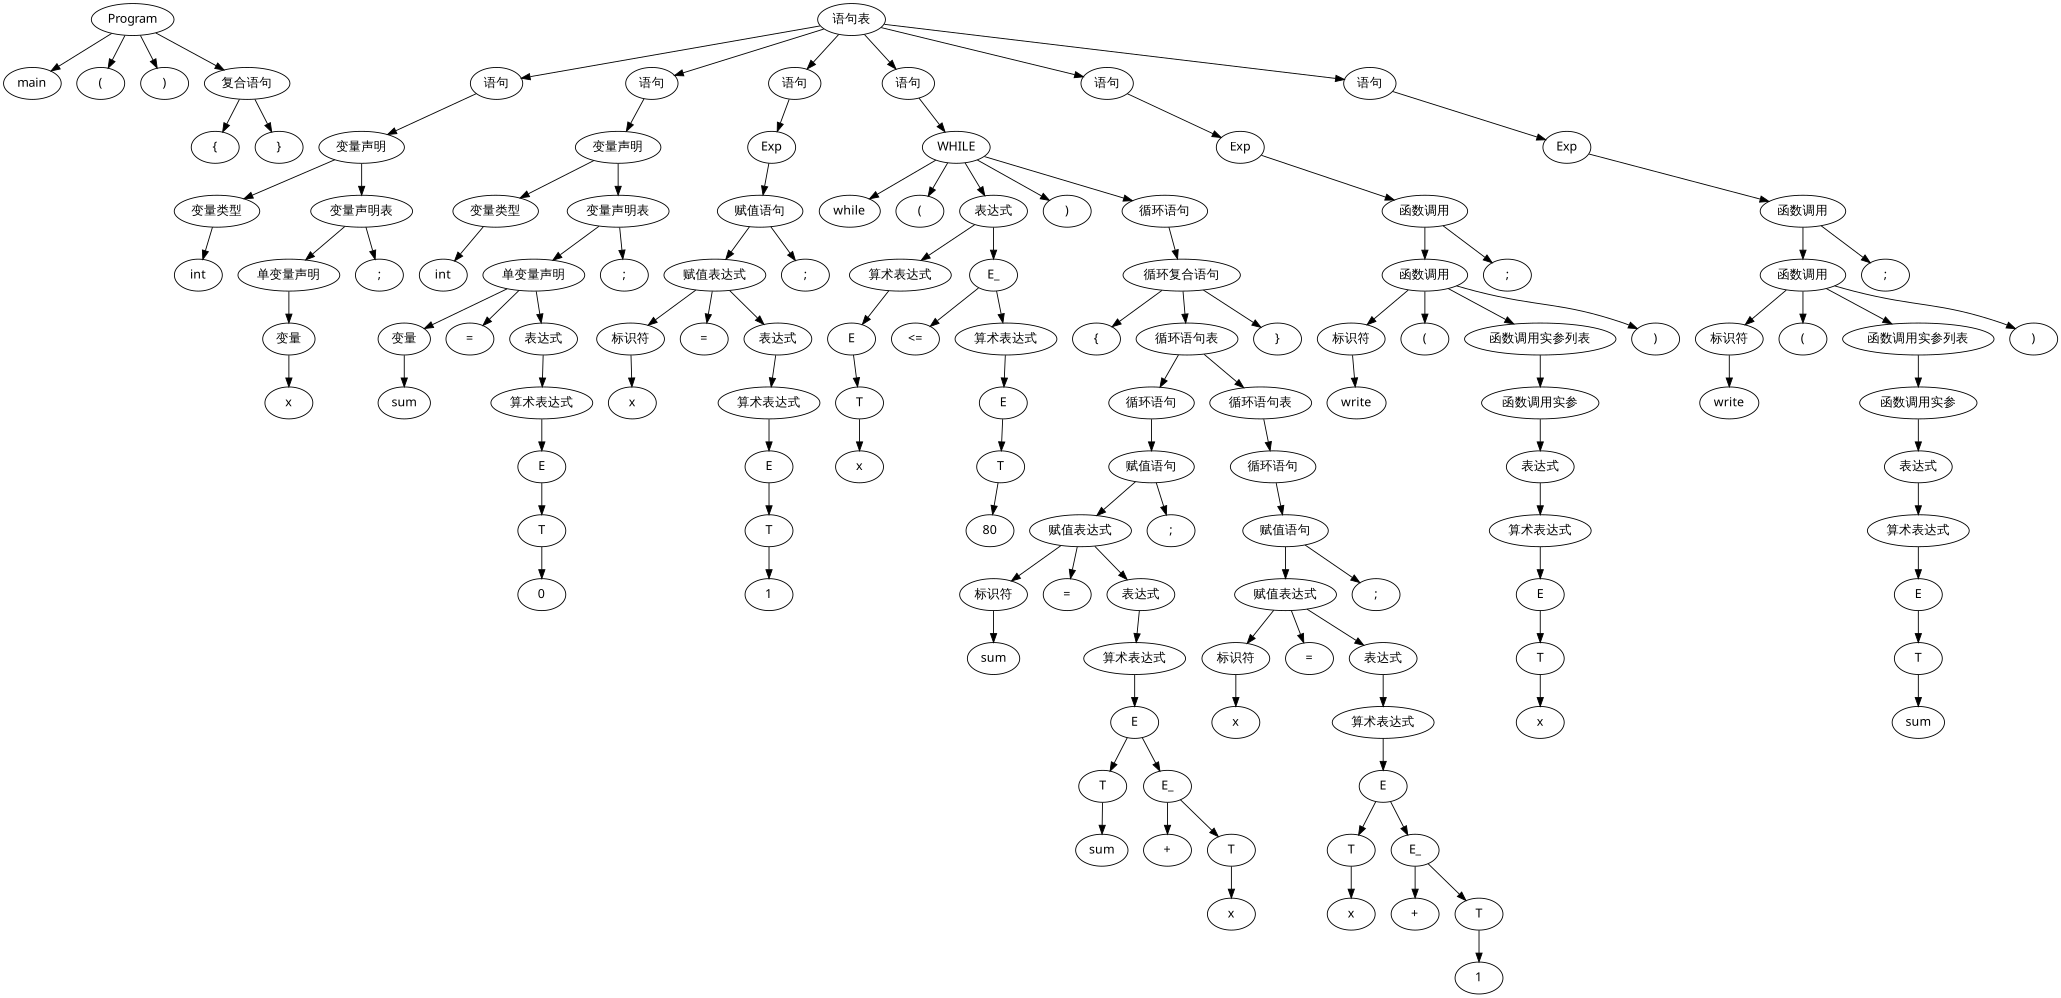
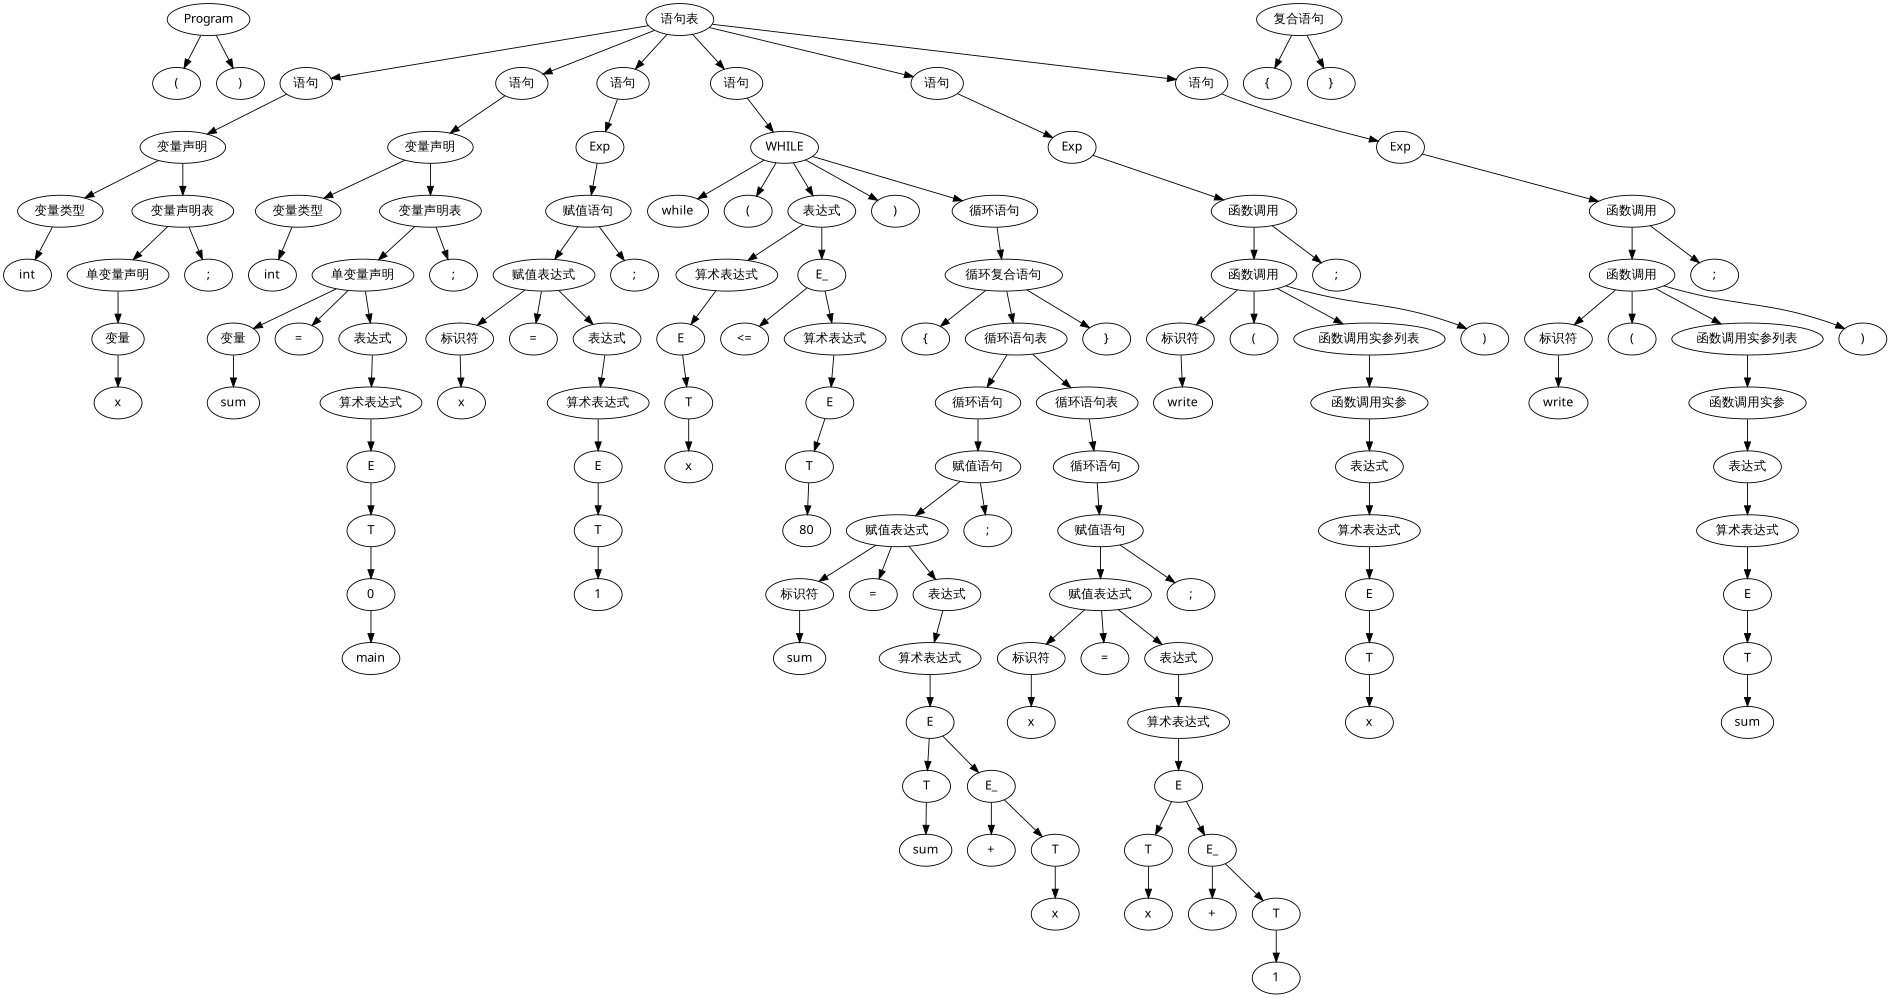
edge "Program" -> "复合语句": removed
edge "Program" -> "main": now "0" -> "main"
